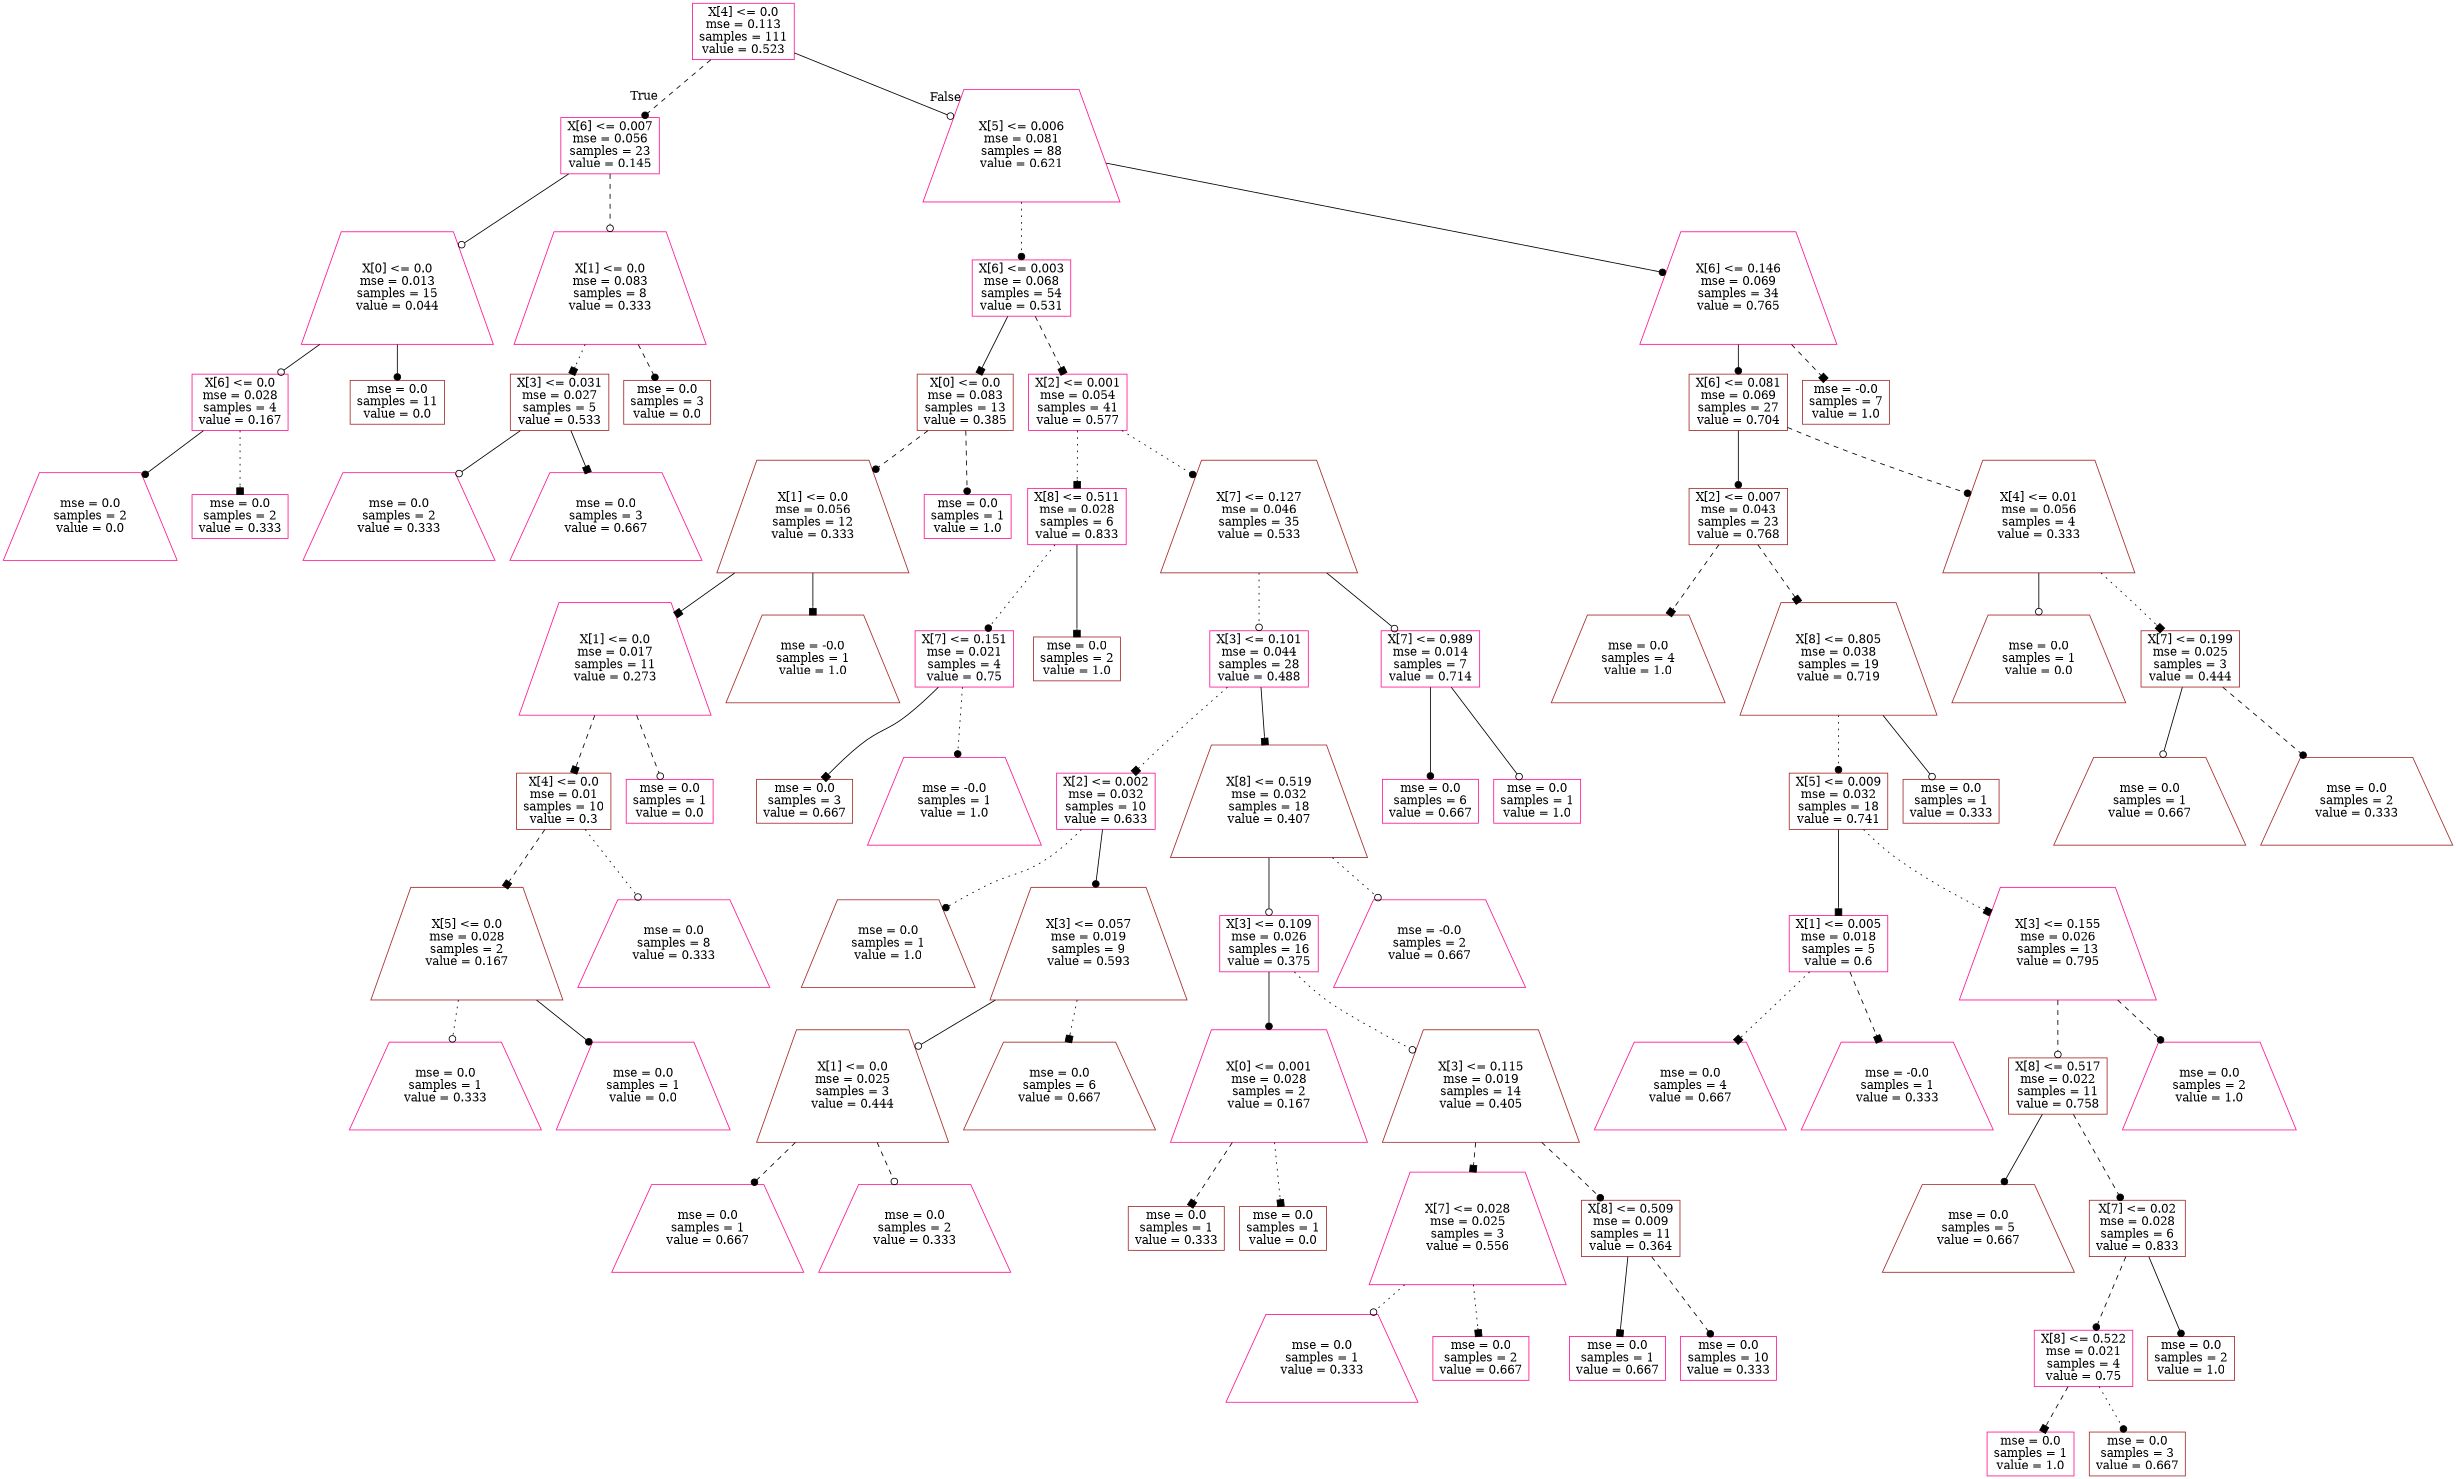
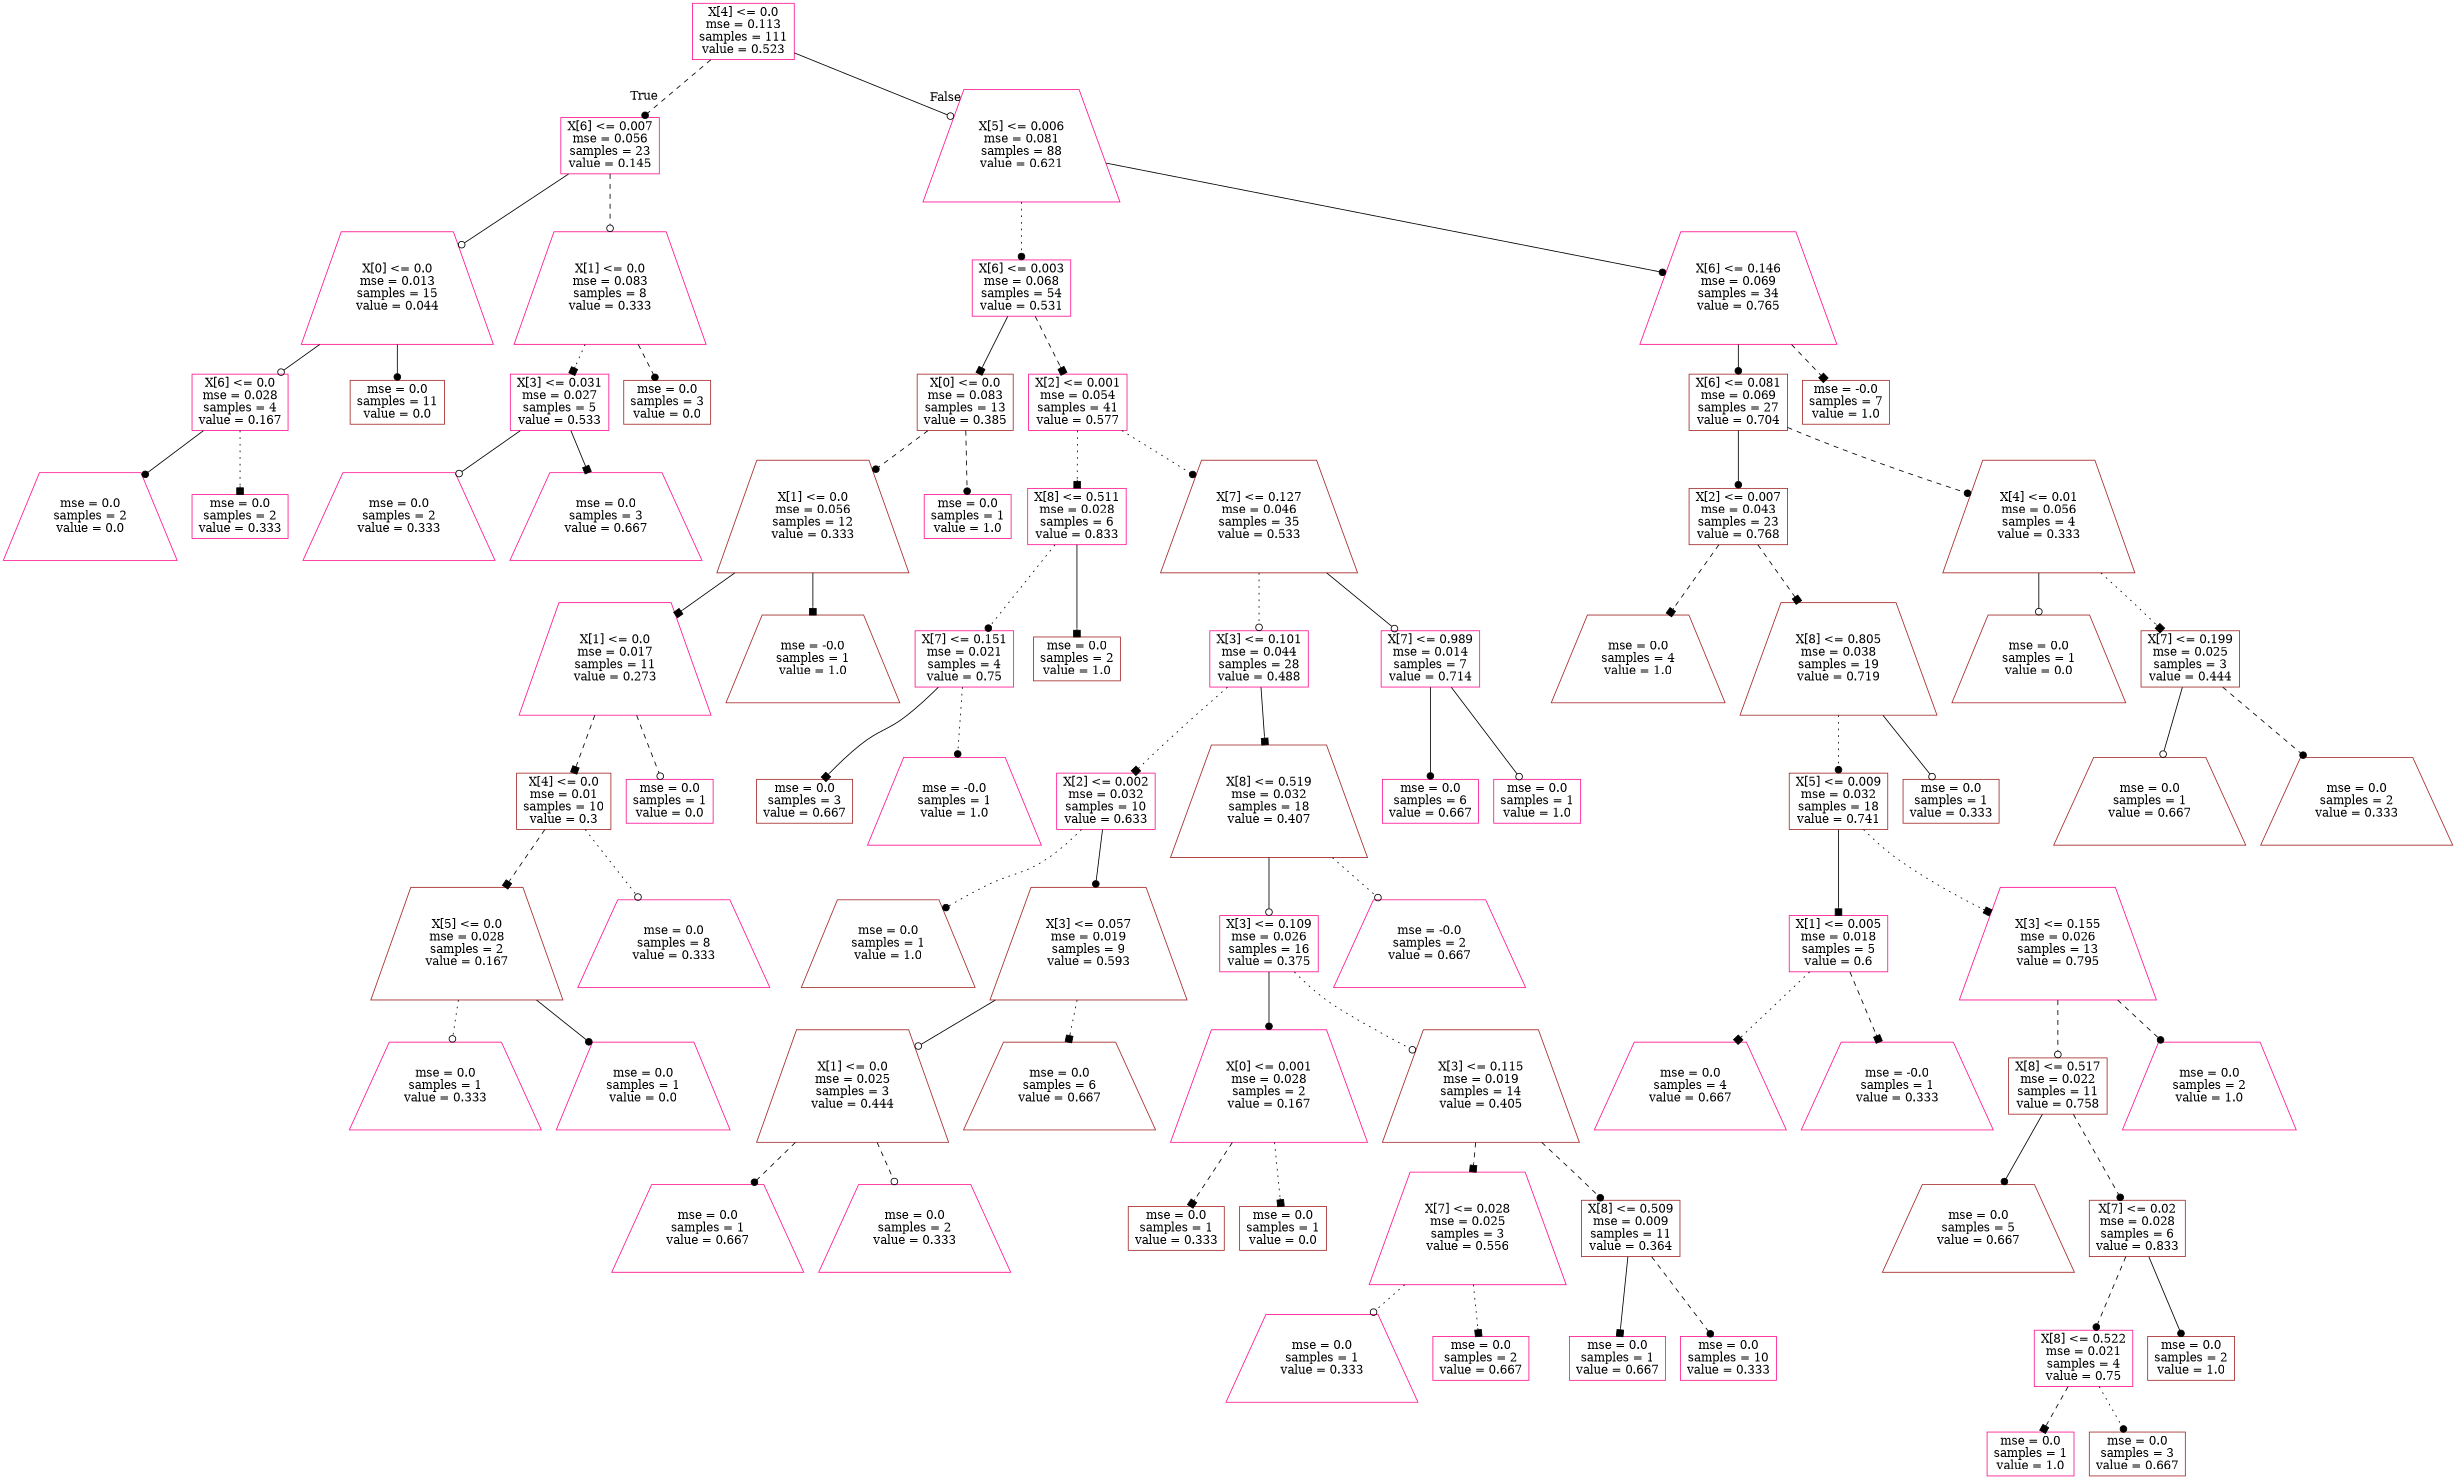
node "X[3] <= 0.031 mse = 0.027 samples = 5 value = 0.533": color brown -> deeppink
